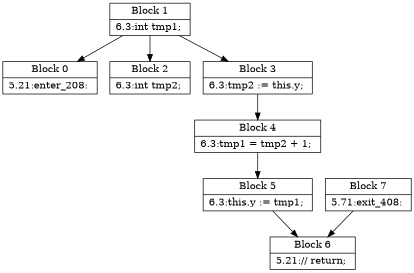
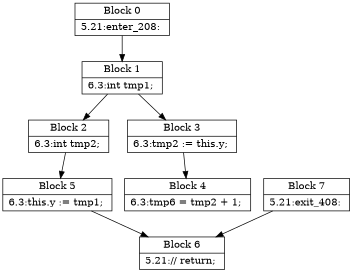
edge "Block 1" -> "Block 0": reversed
node "Block 4": text "6.3:tmp1 = tmp2 + 1;" -> "6.3:tmp6 = tmp2 + 1;"
edge "Block 4" -> "Block 5": now "Block 2" -> "Block 5"
node "Block 7": text "5.71:exit_408:" -> "5.21:exit_408:"
